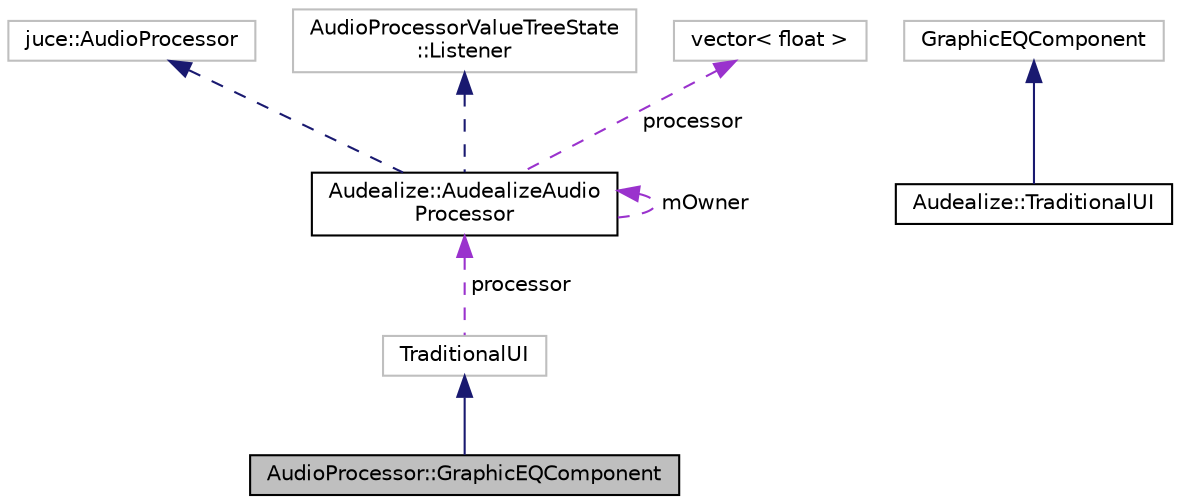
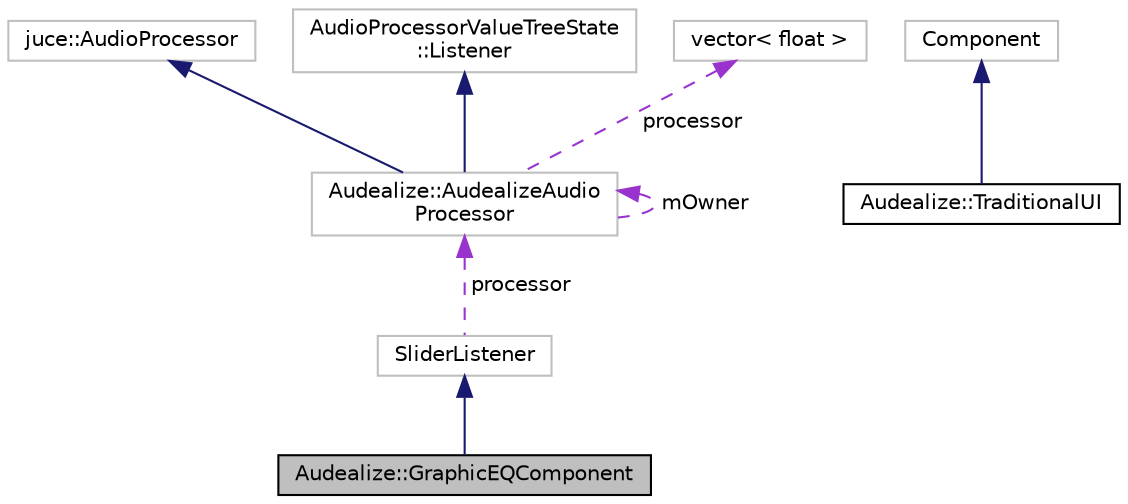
node "GraphicEQComponent": label "GraphicEQComponent" -> "Component"
edge "Audealize::AudealizeAudio Processor" -> "juce::AudioProcessor": style dashed -> solid
edge "Audealize::AudealizeAudio Processor" -> "AudioProcessorValueTreeState ::Listener": style dashed -> solid
node "Audealize::AudealizeAudio Processor": color black -> grey75
node "TraditionalUI": label "TraditionalUI" -> "SliderListener"
node "AudioProcessor::GraphicEQComponent": label "AudioProcessor::GraphicEQComponent" -> "Audealize::GraphicEQComponent"
